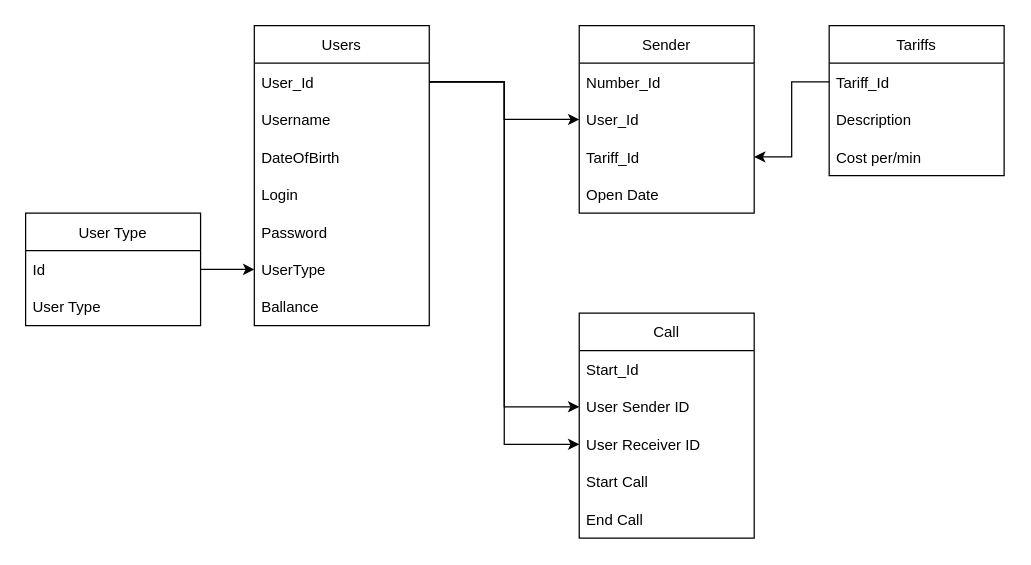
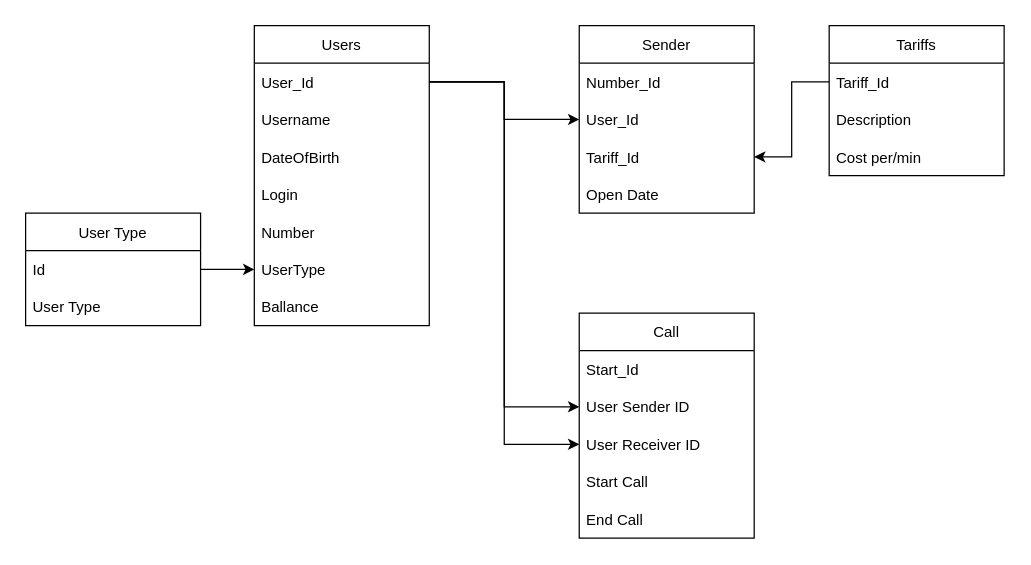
node "Password": label "Password" -> "Number"
